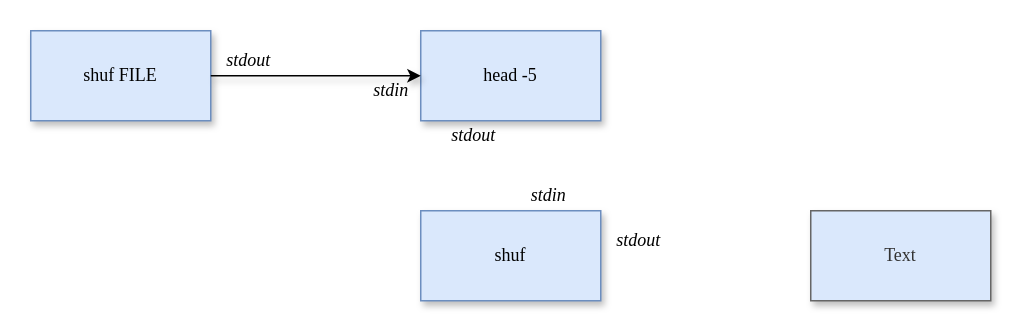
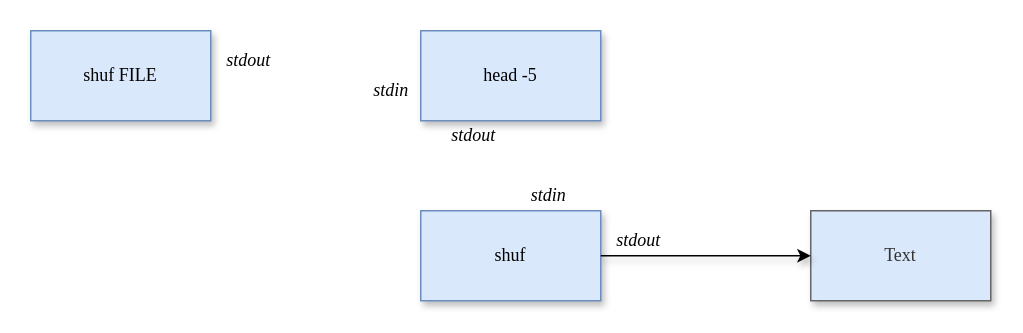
edge "shuf FILE" -> "head -5": removed
edge "shuf" -> "Text": added
